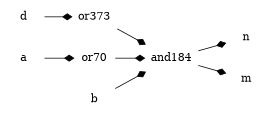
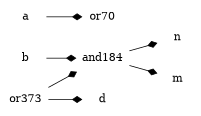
edge "d" -> "or373": reversed
edge "or70" -> "and184": removed
